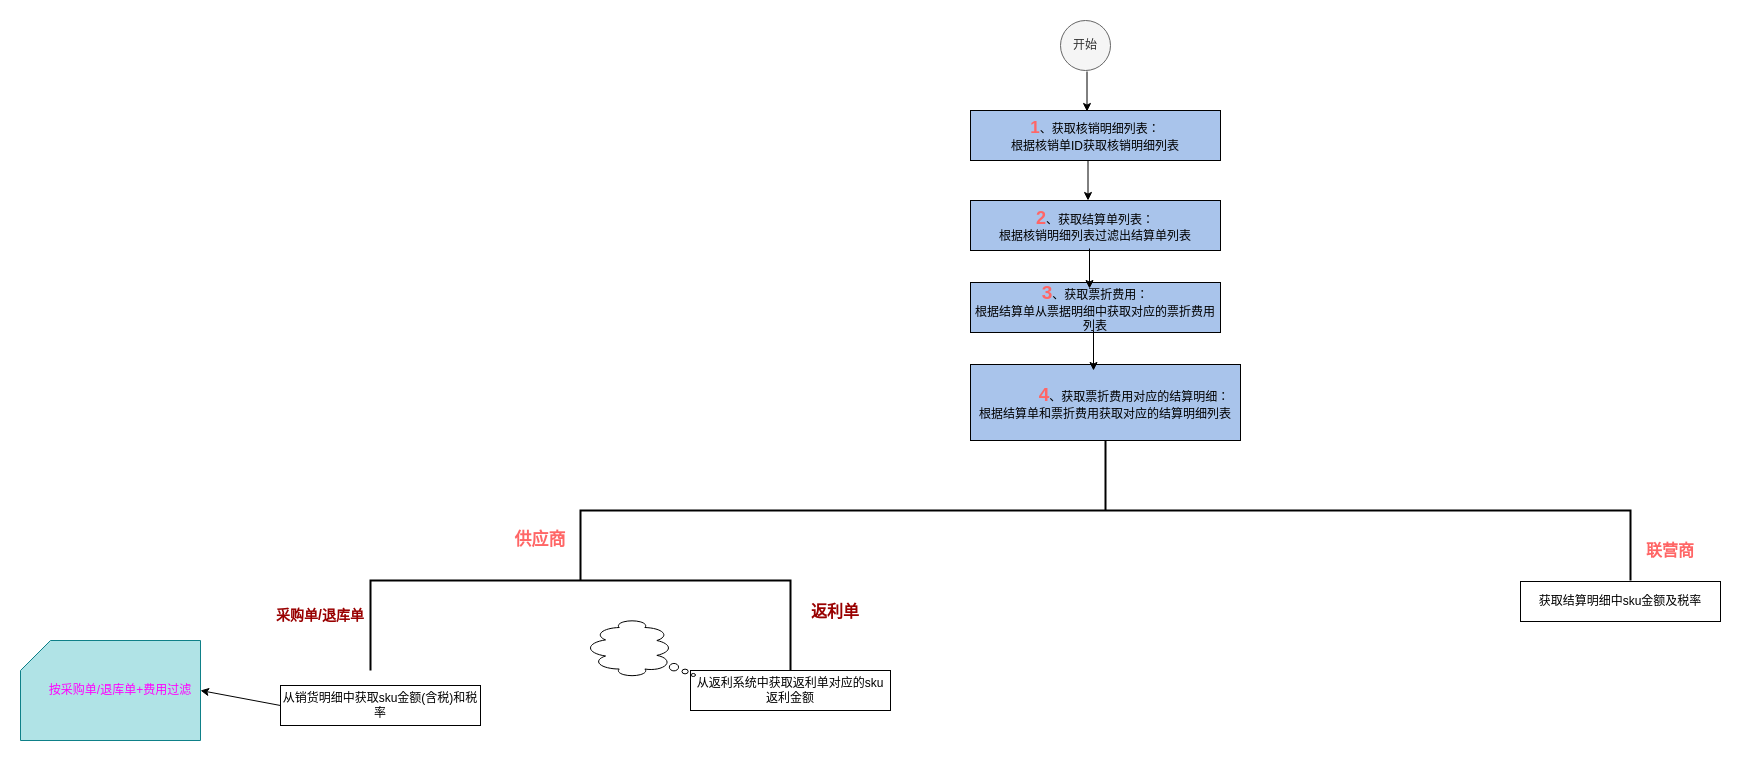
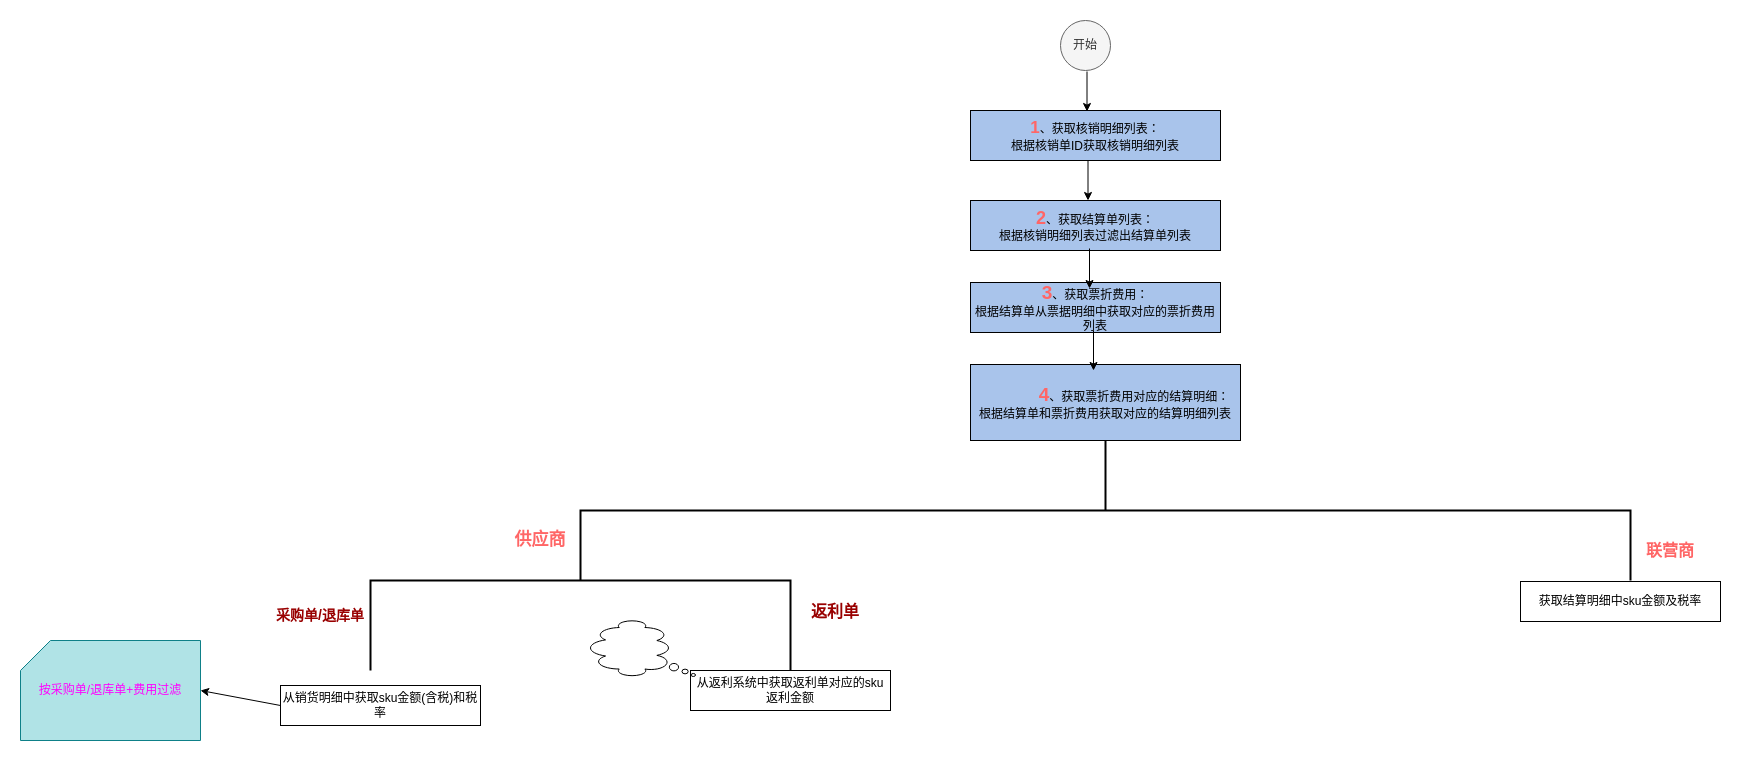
node "按采购单/退库单+费用过滤": moved (121, 691) -> (111, 691)
